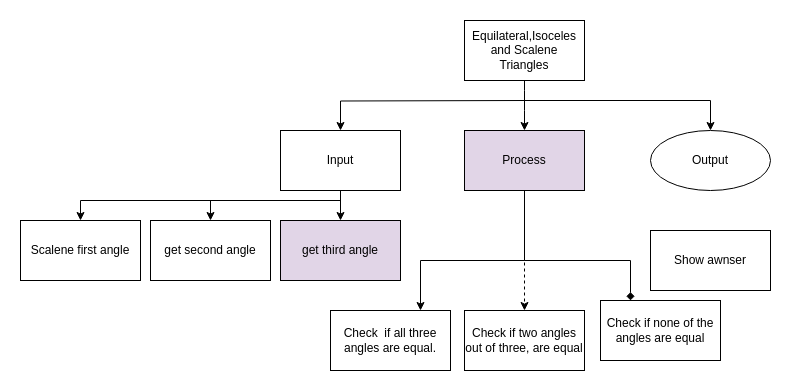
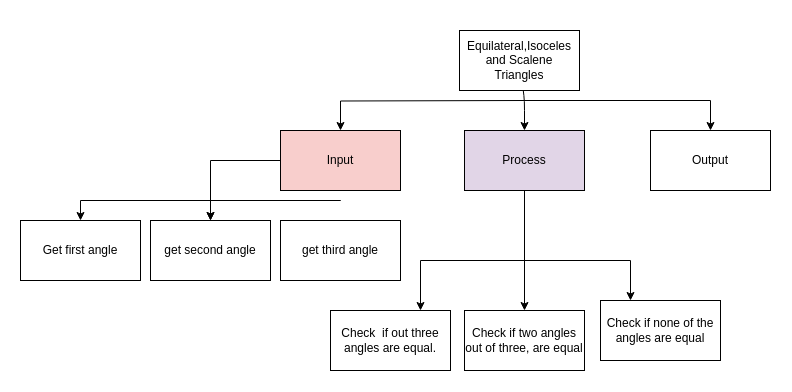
node "Equilateral,Isoceles and Scalene Triangles": moved (525, 51) -> (520, 61)
node "Input": fillcolor #ffffff -> #f8cecc
node "Output": shape ellipse -> rectangle
edge "Input" -> "get third angle": now "Input" -> "get second angle"
node "Scalene first angle": label "Scalene first angle" -> "Get first angle"
node "get third angle": fillcolor #e1d5e7 -> #ffffff
node "Show awnser": removed
edge "Process" -> "Check if two angles out of three, are equal": style dashed -> solid
edge "Process" -> "Check if none of the angles are equal": arrowhead diamond -> classic
node "Check if all three angles are equal.": label "Check if all three angles are equal." -> "Check if out three angles are equal."
